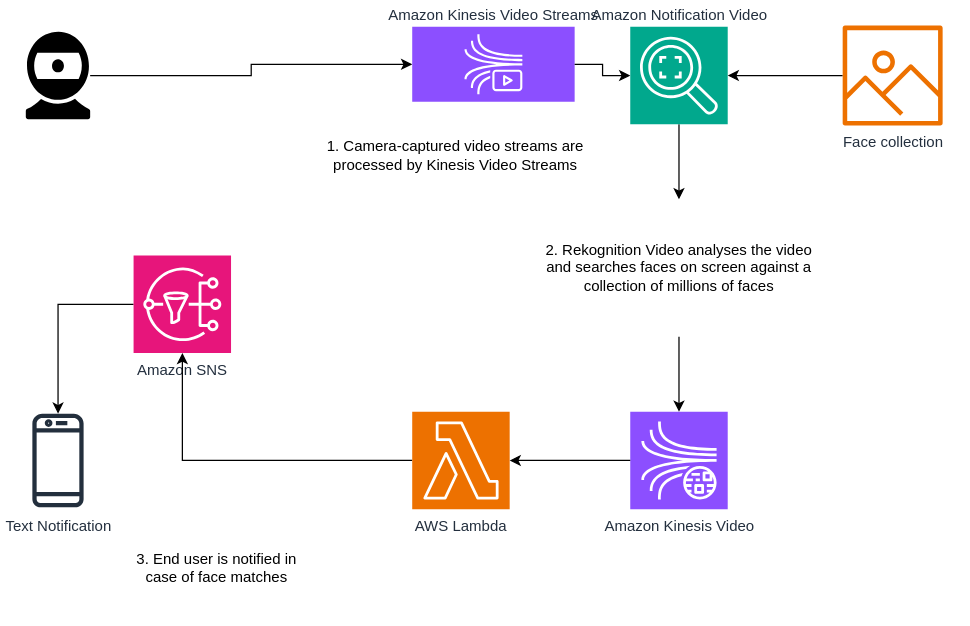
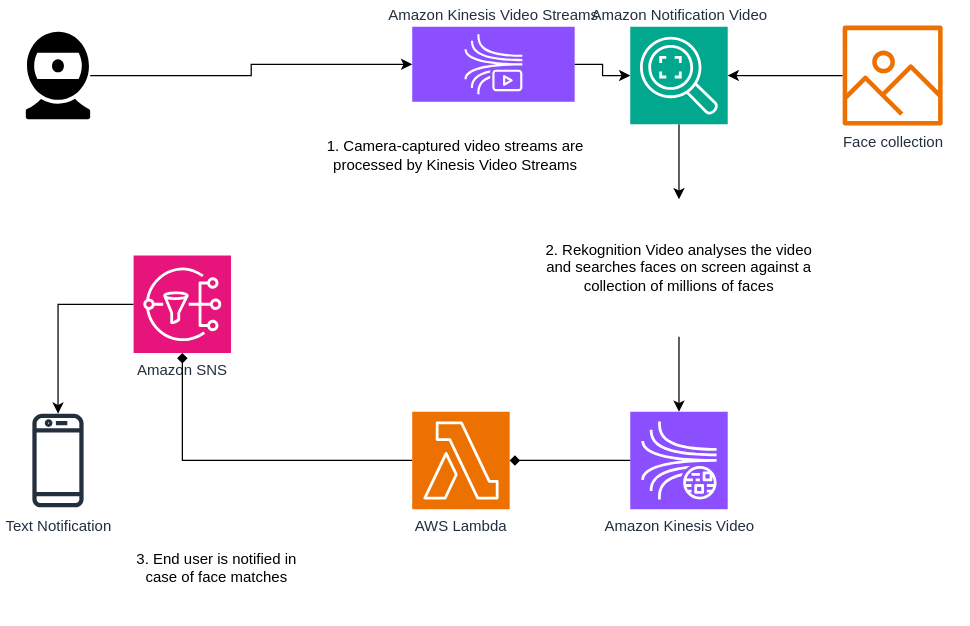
edge "AWS Lambda" -> "Amazon SNS": arrowhead classic -> diamond
edge "Amazon Kinesis Video" -> "AWS Lambda": arrowhead classic -> diamond
